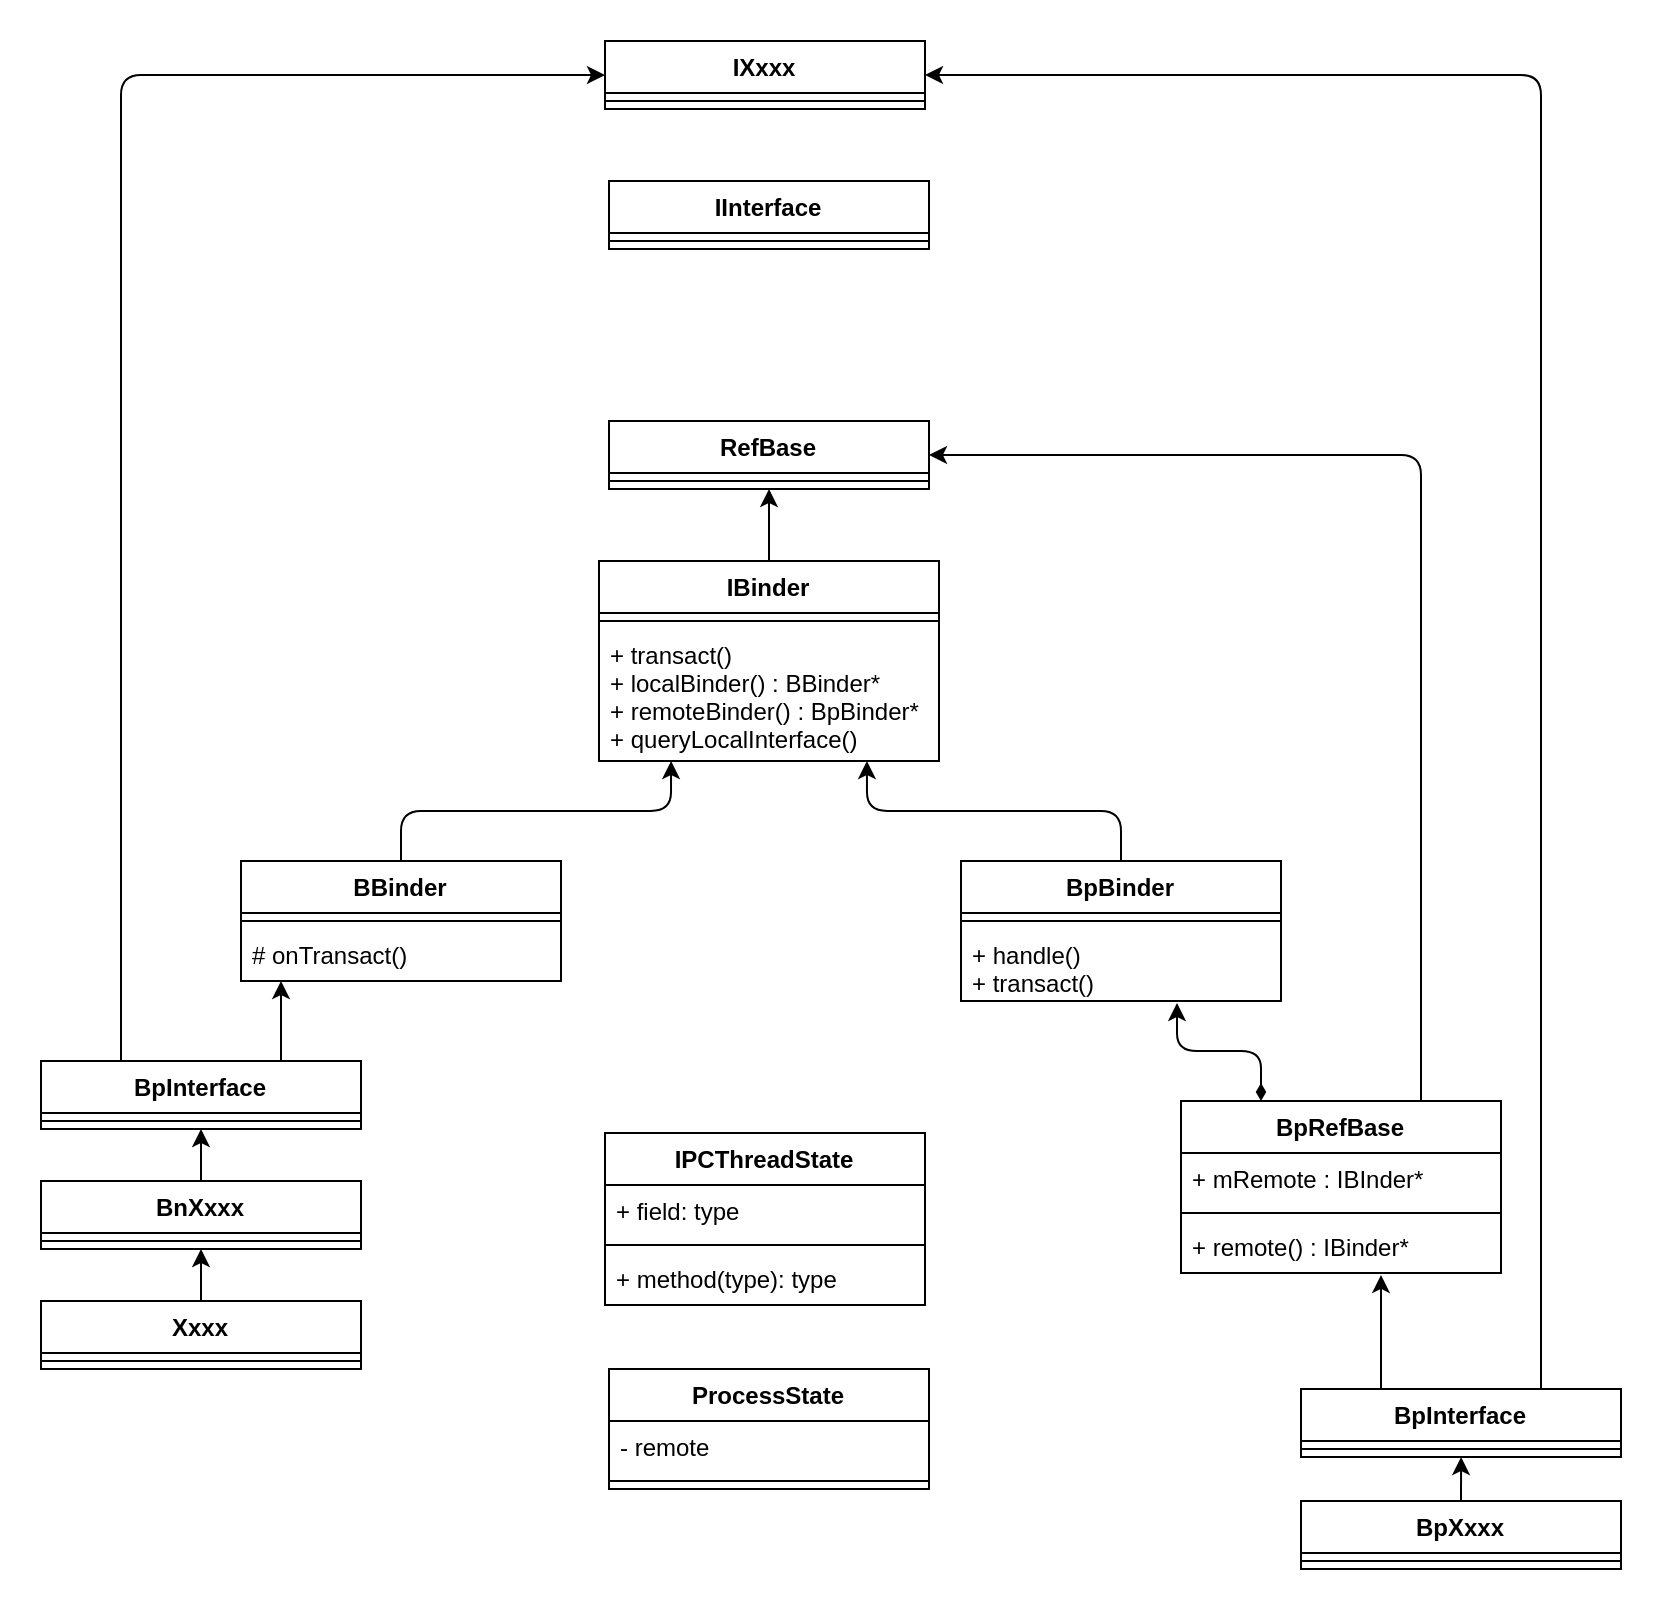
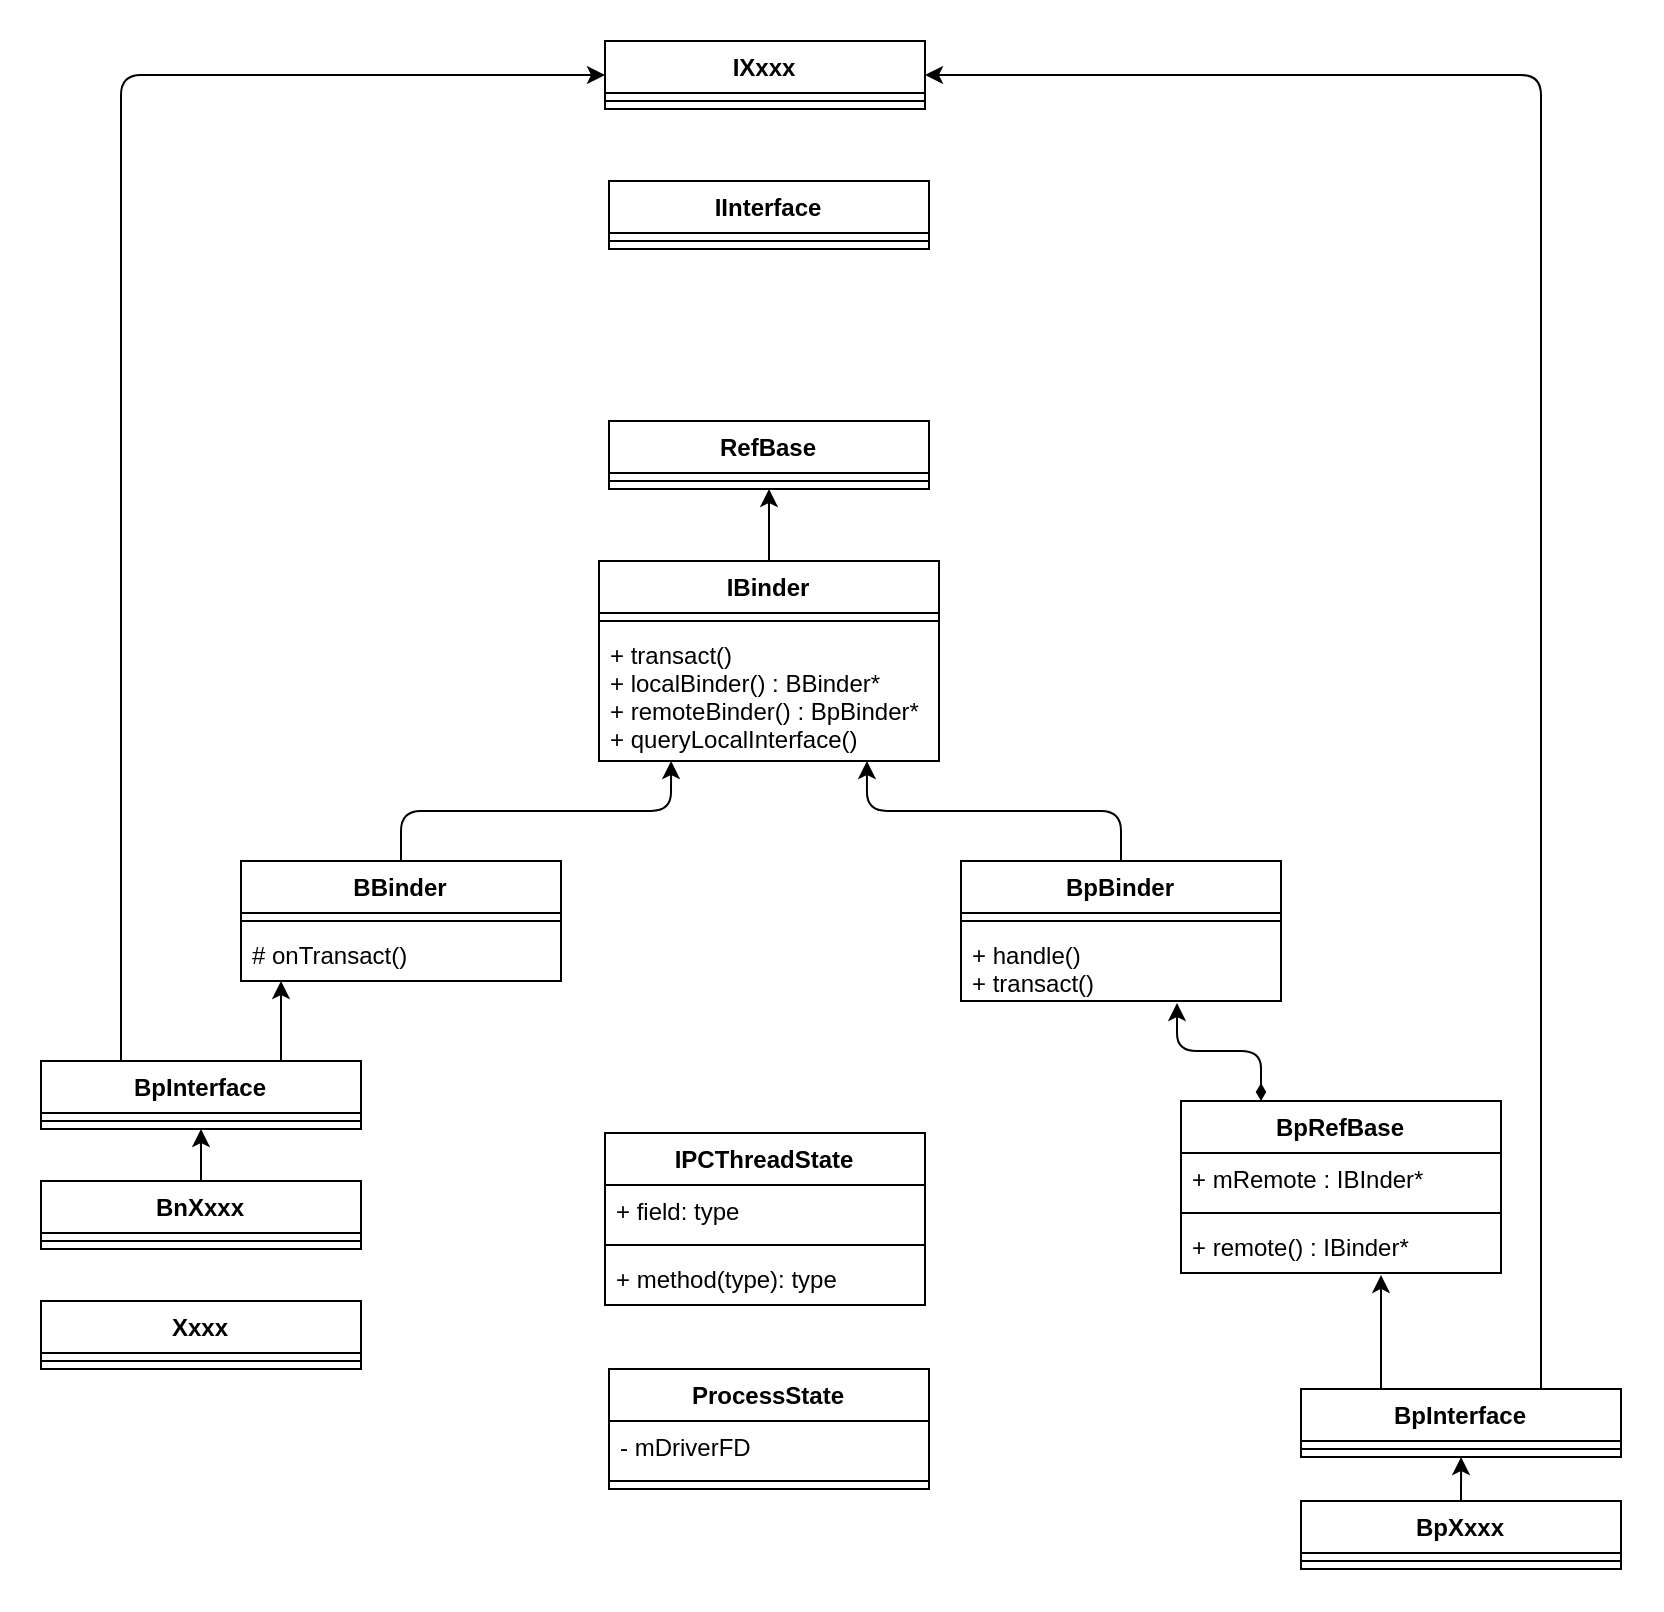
edge "BpRefBase" -> "RefBase": removed
edge "Xxxx" -> "BnXxxx": removed
node "- remote": label "- remote" -> "- mDriverFD"
